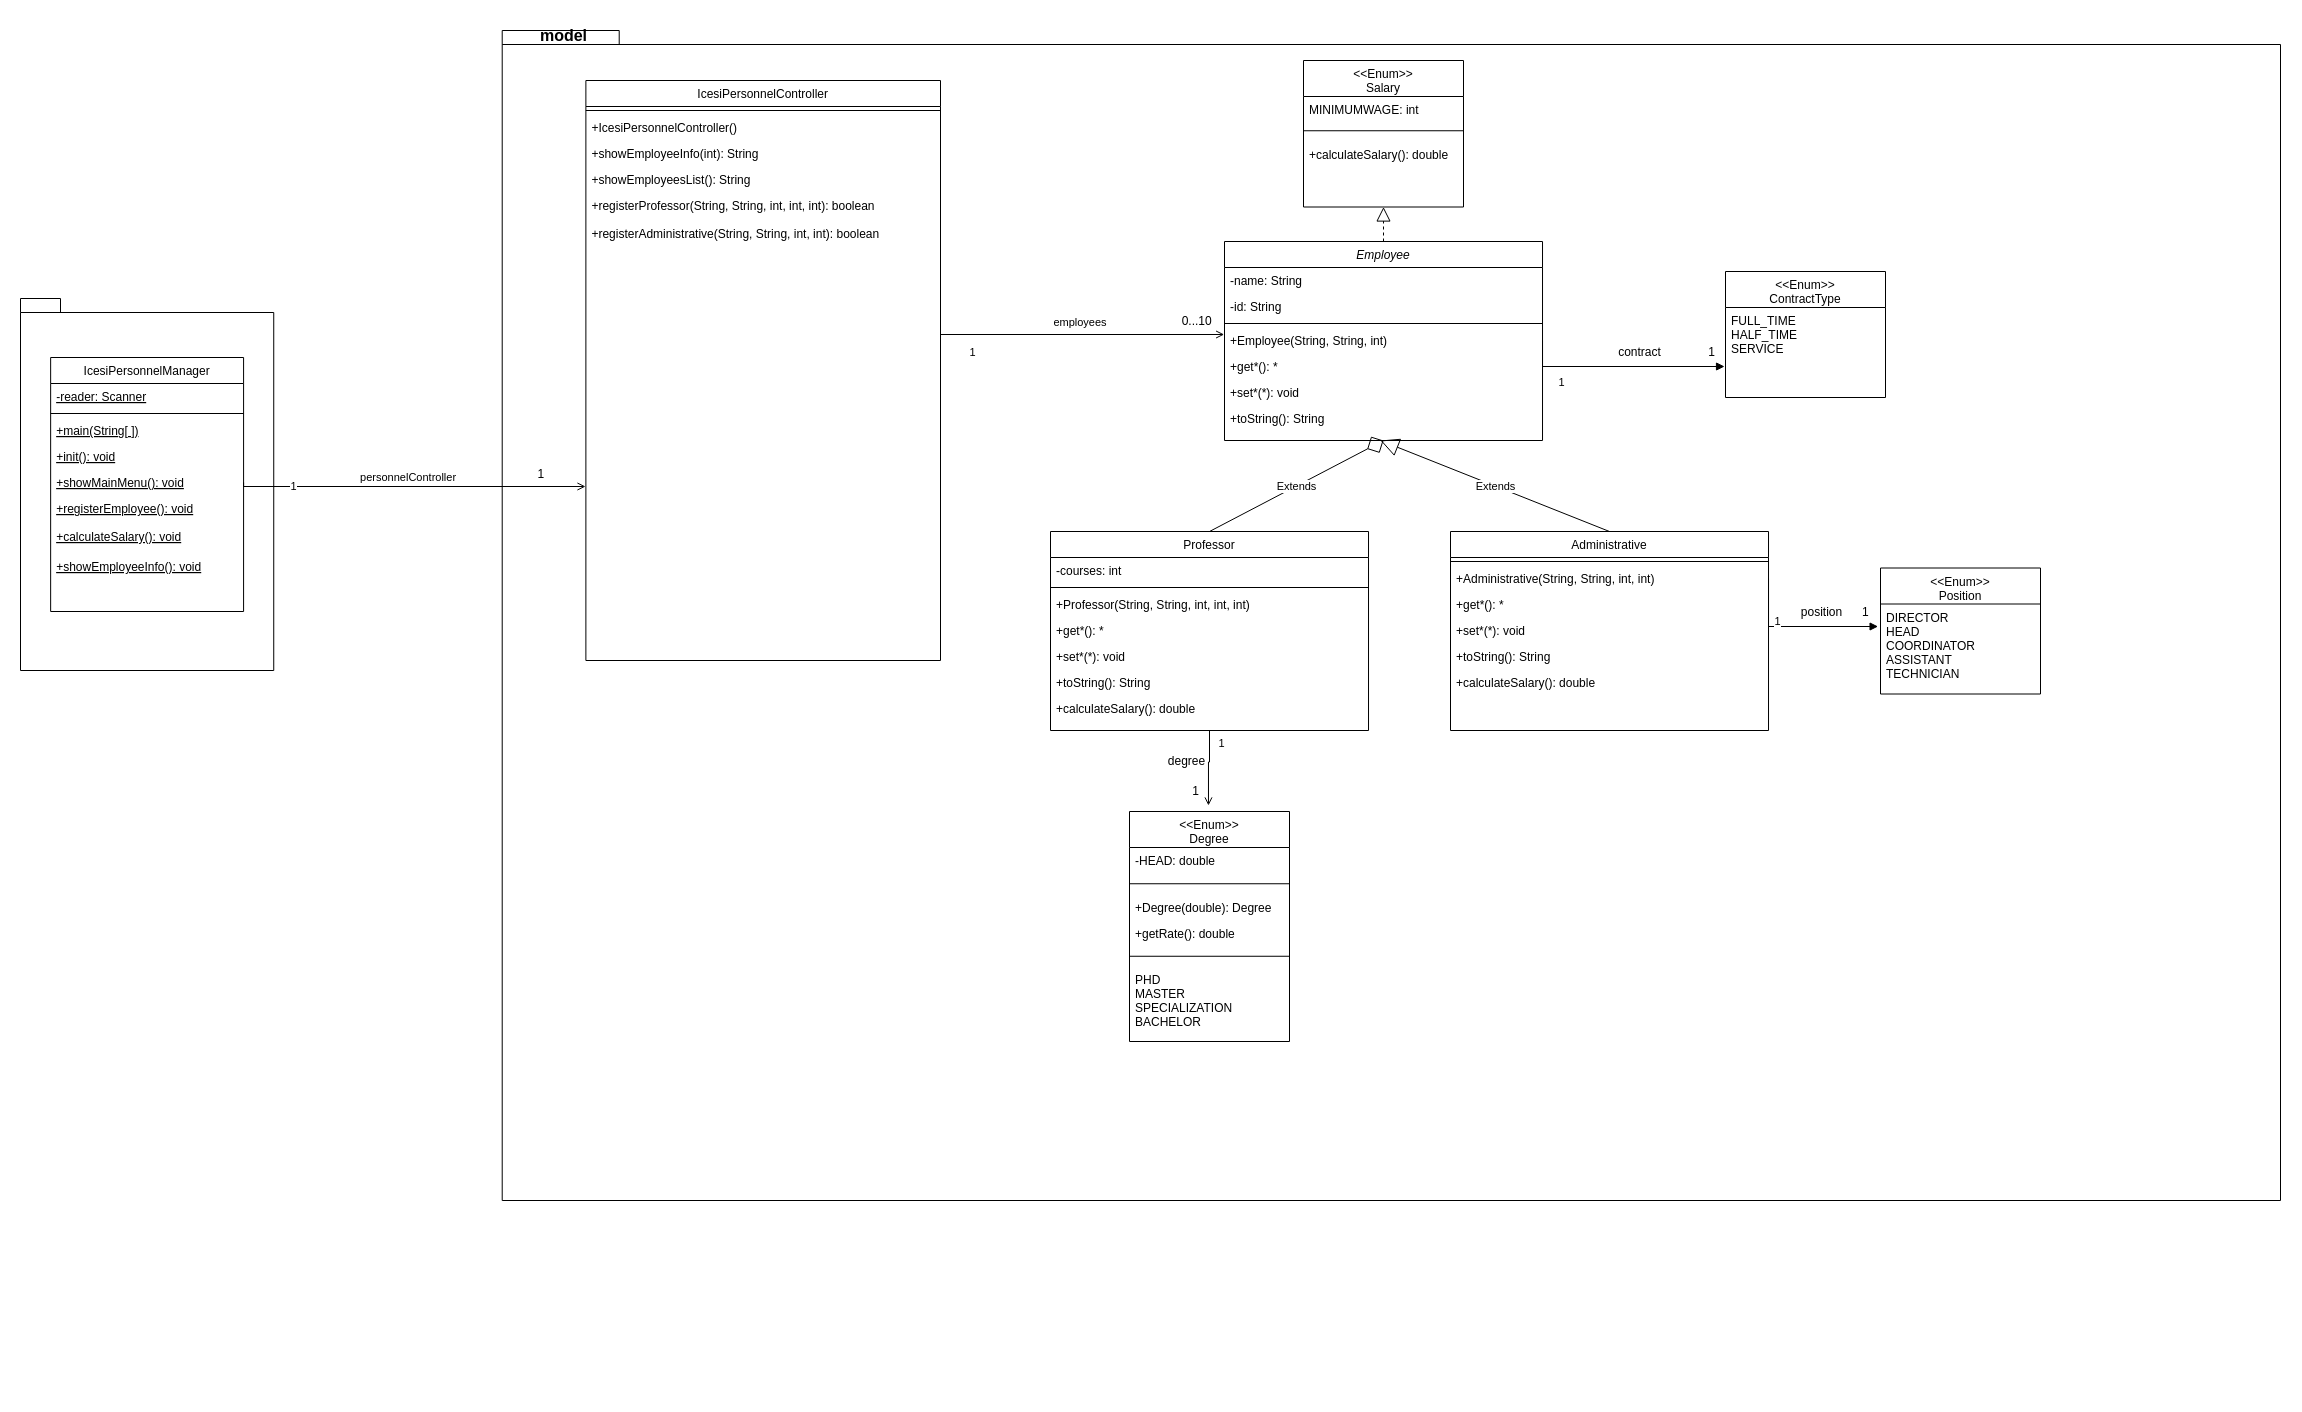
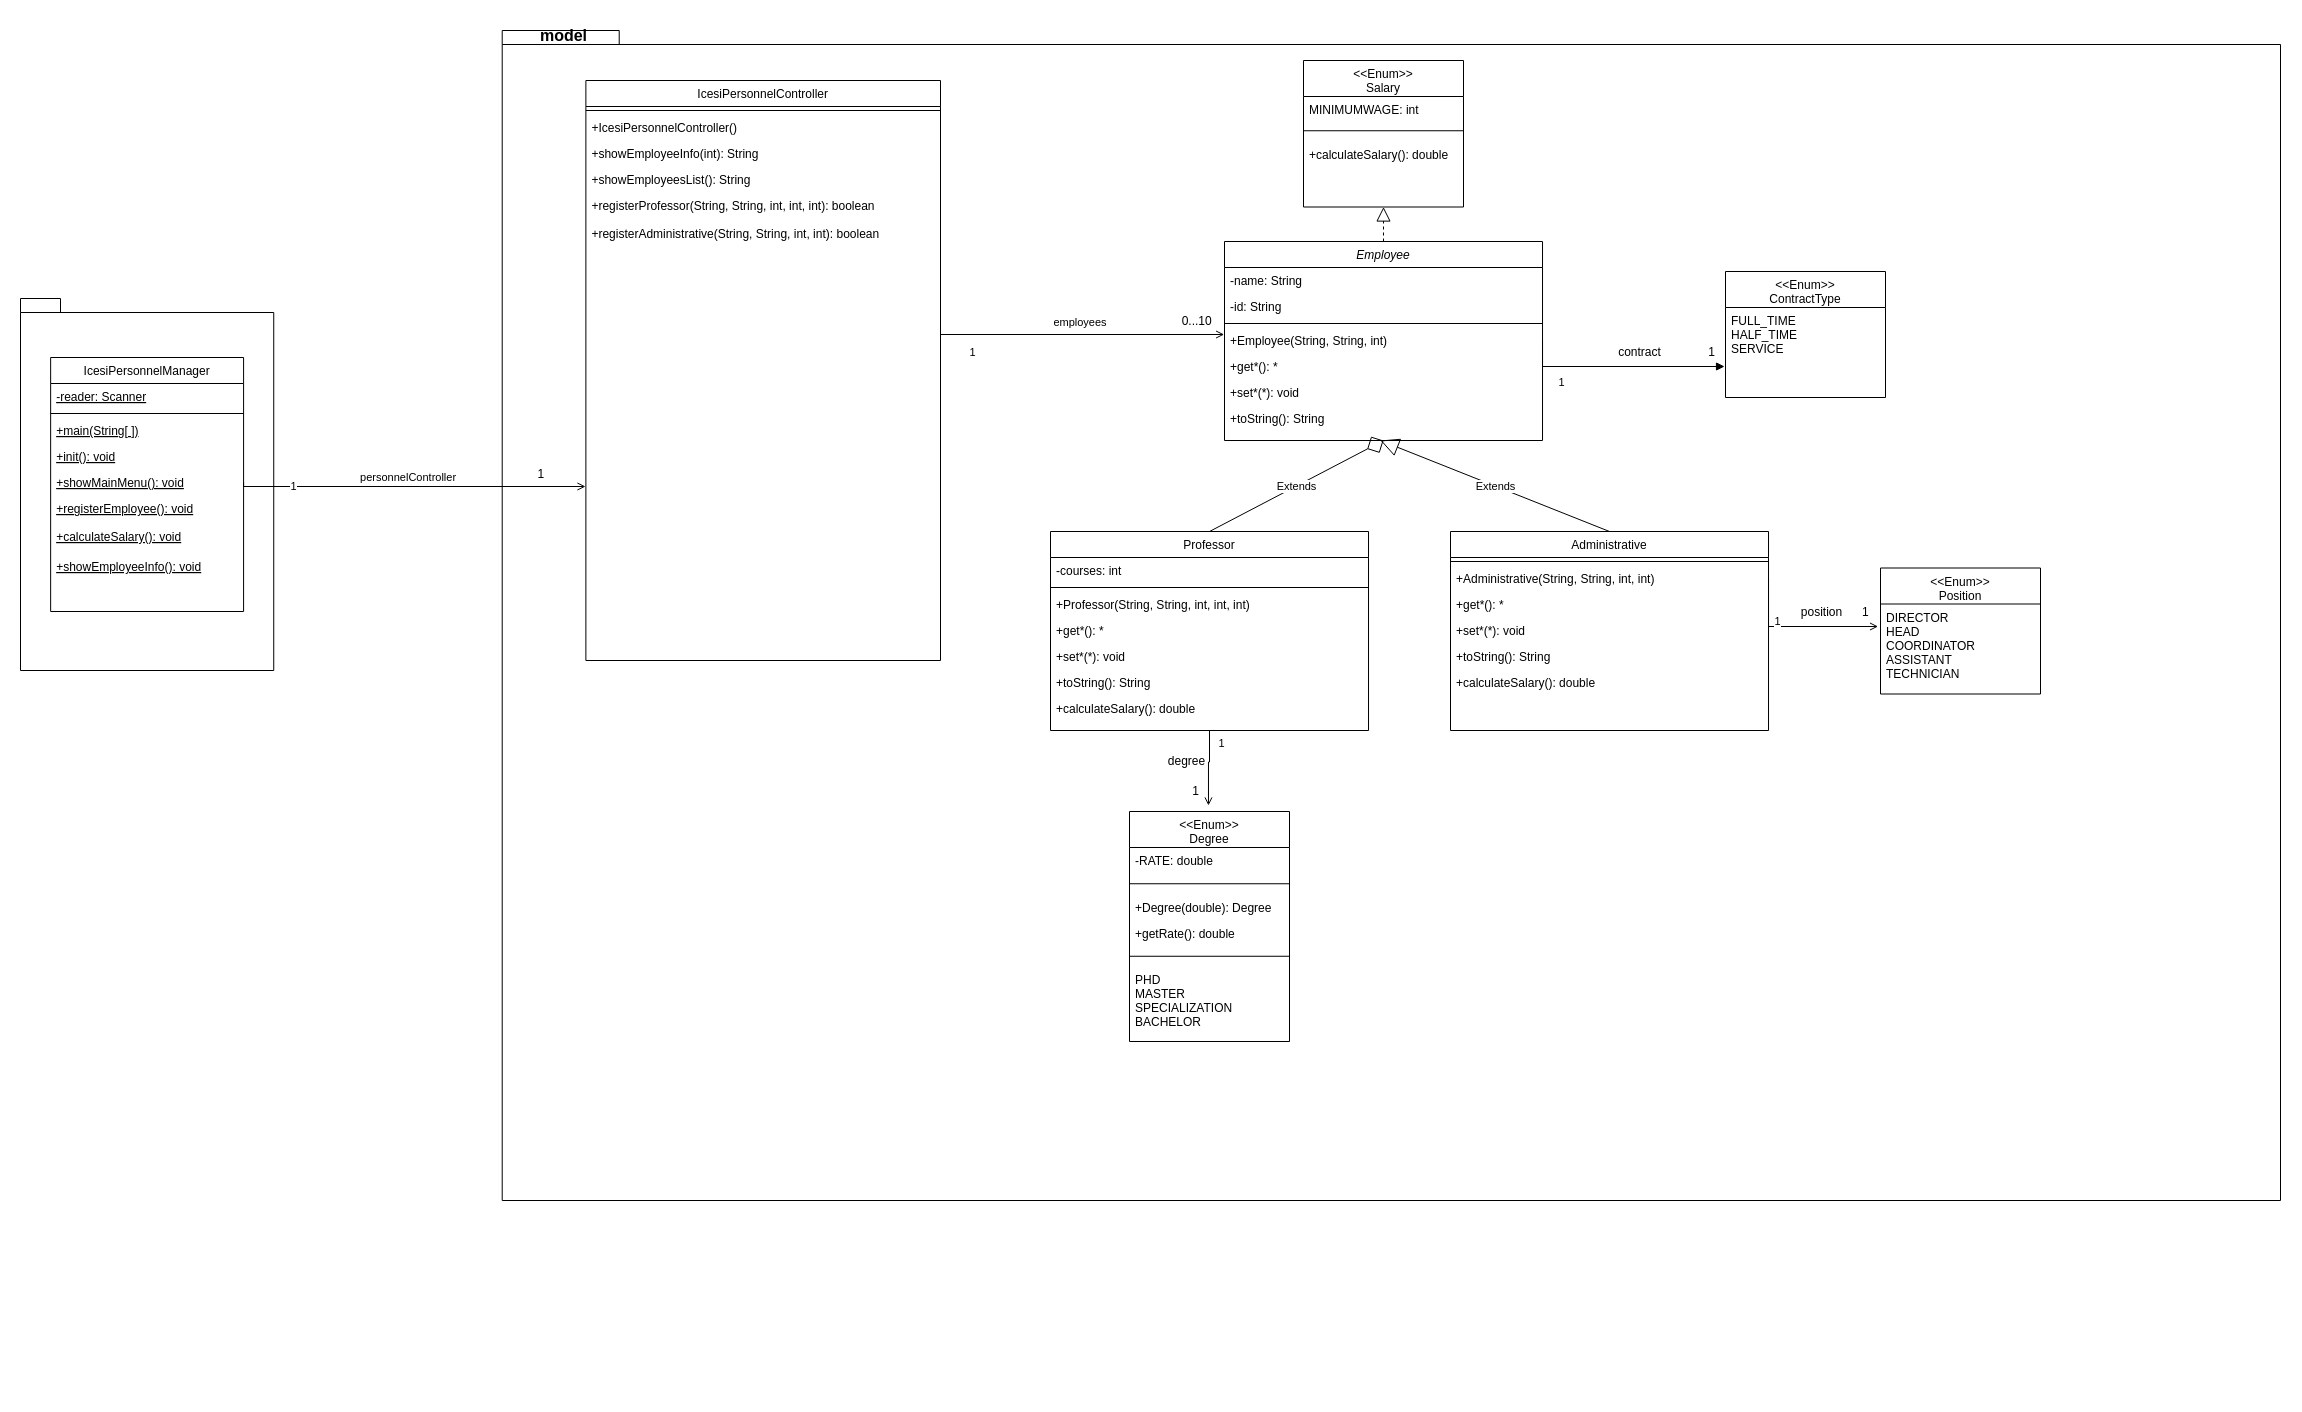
edge "+Administrative(String, String, int, int)" -> "DIRECTOR HEAD COORDINATOR ASSISTANT TECHNICIAN": arrowhead block -> open
node "-HEAD: double": label "-HEAD: double" -> "-RATE: double"
